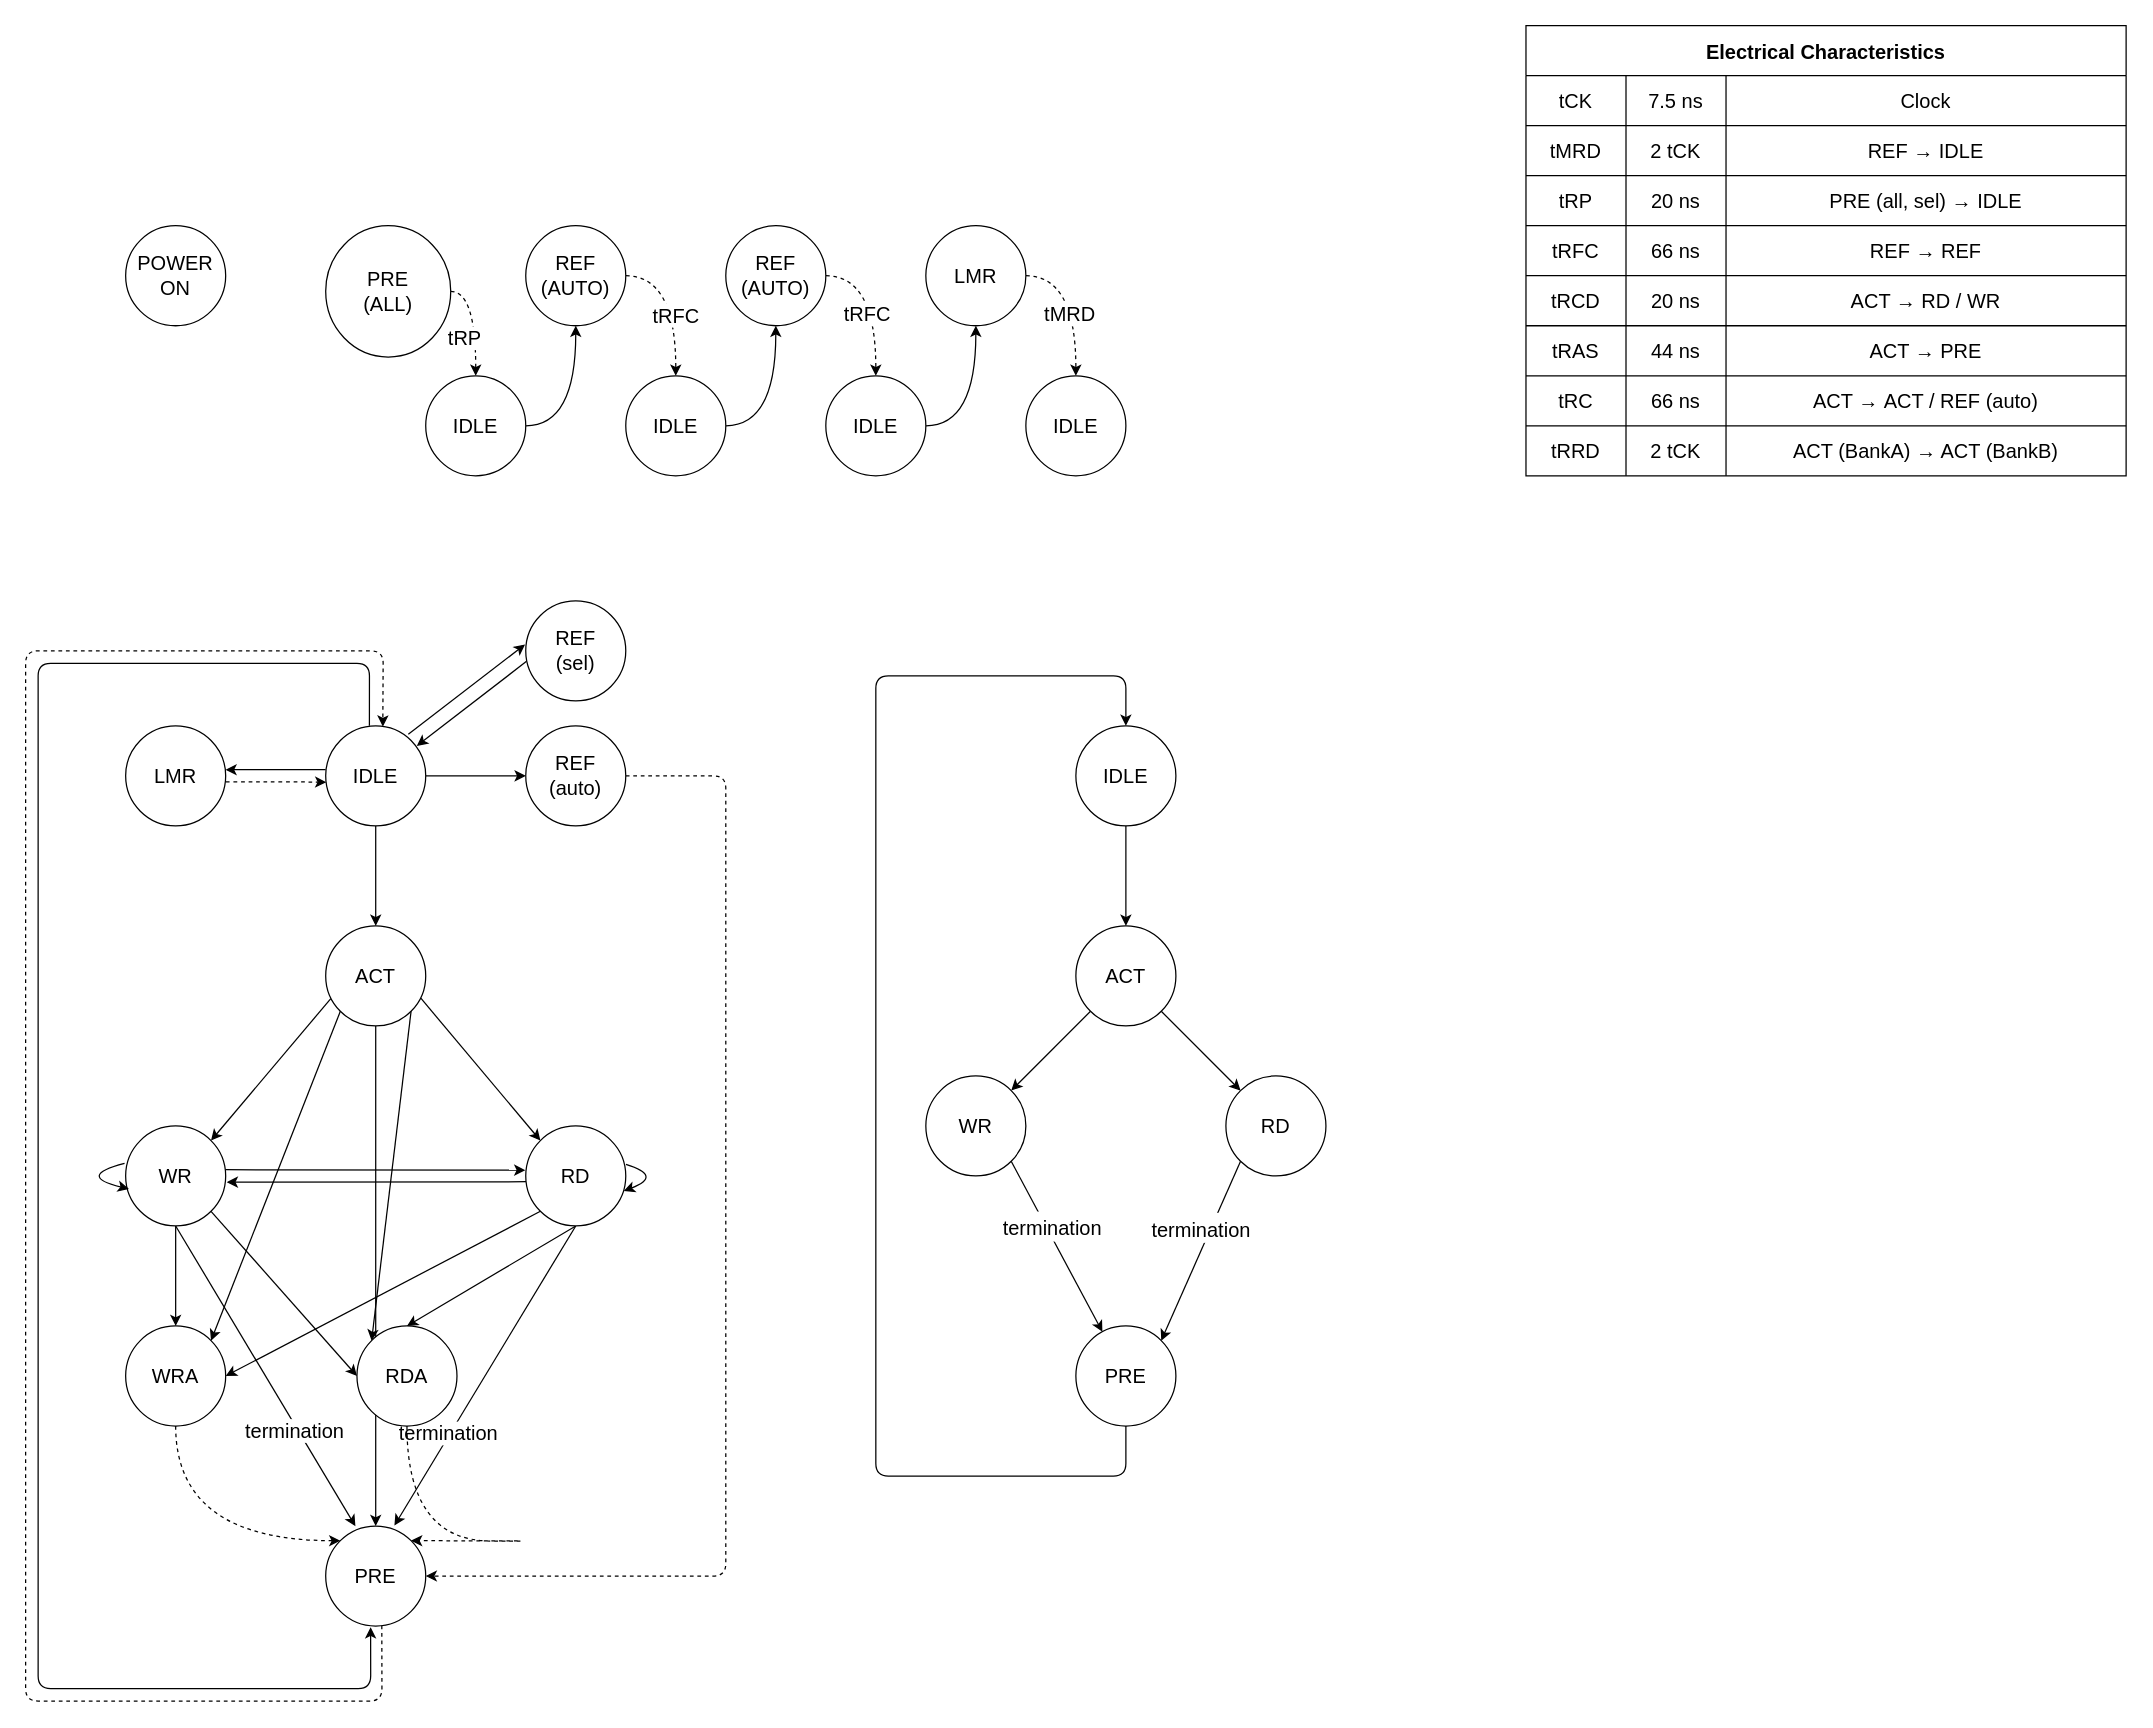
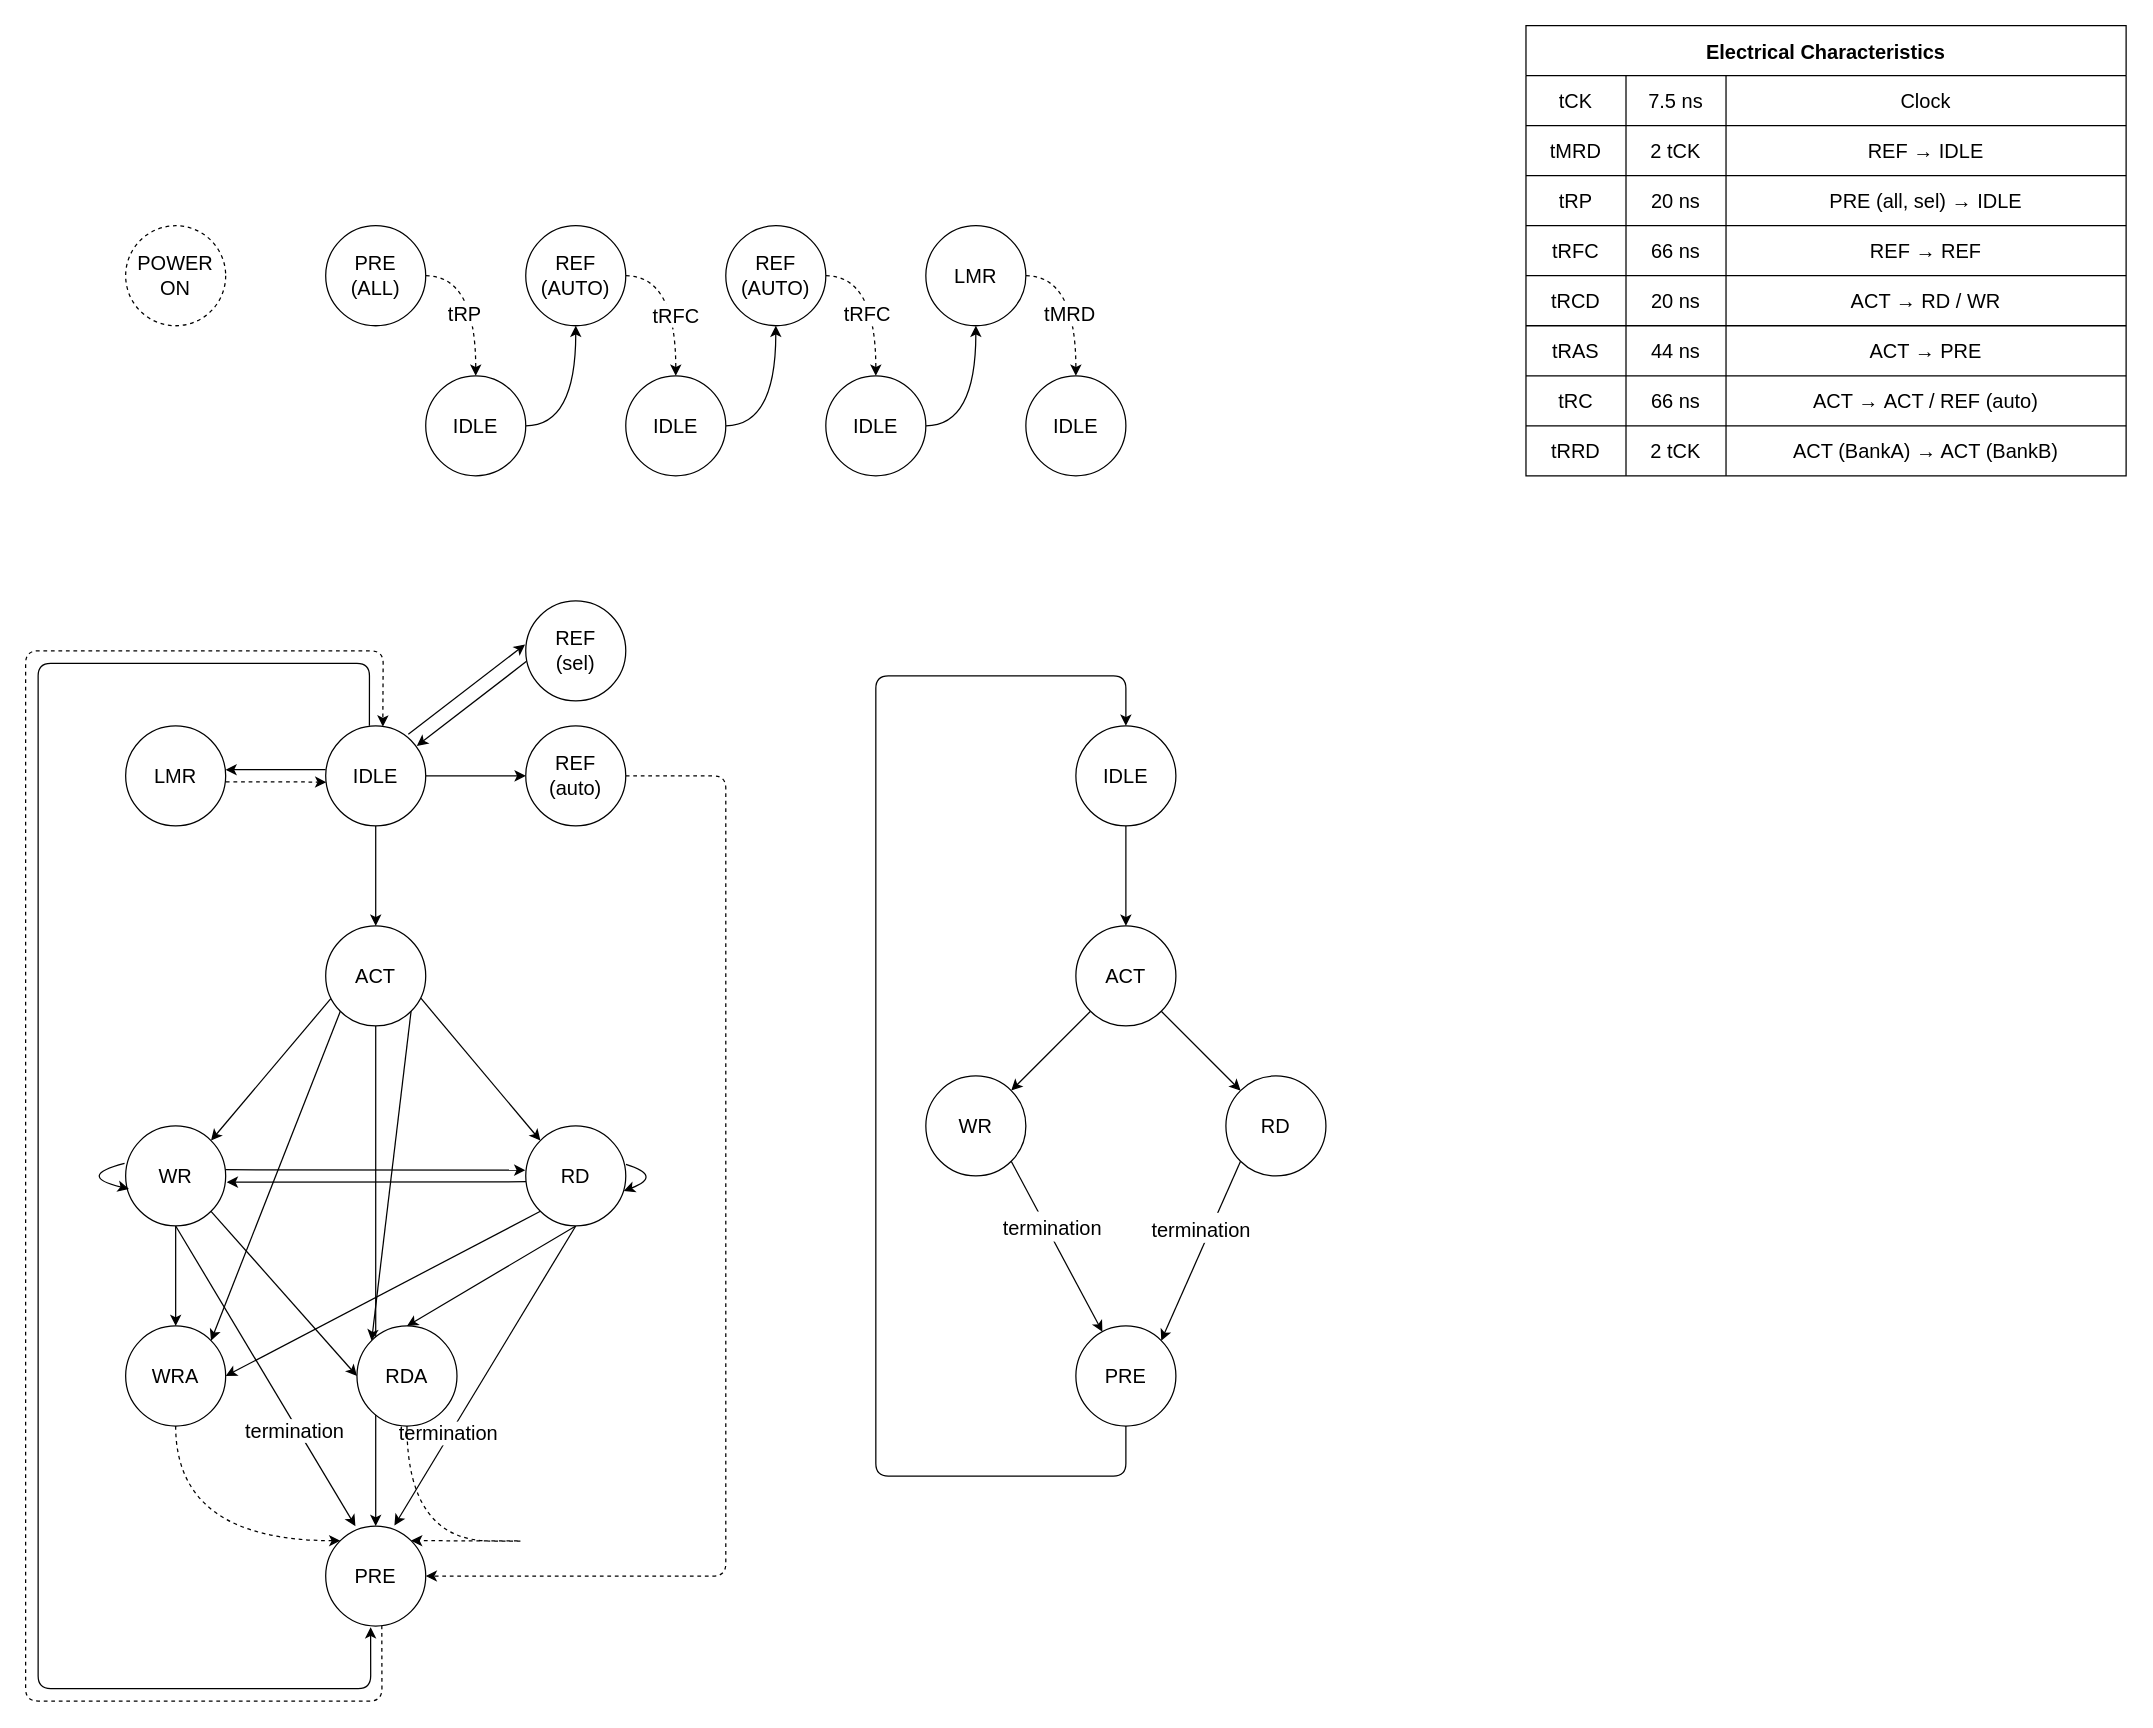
node "POWERON": style solid -> dashed
node "PRE(ALL)": size 125x131 -> 100x100
